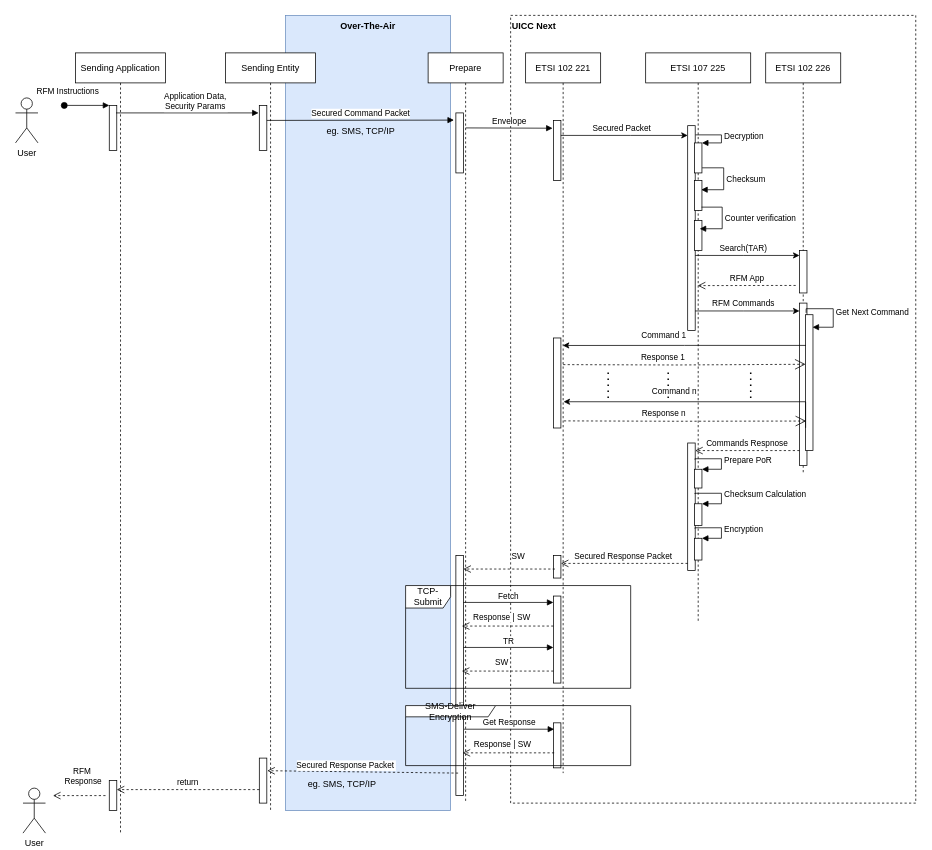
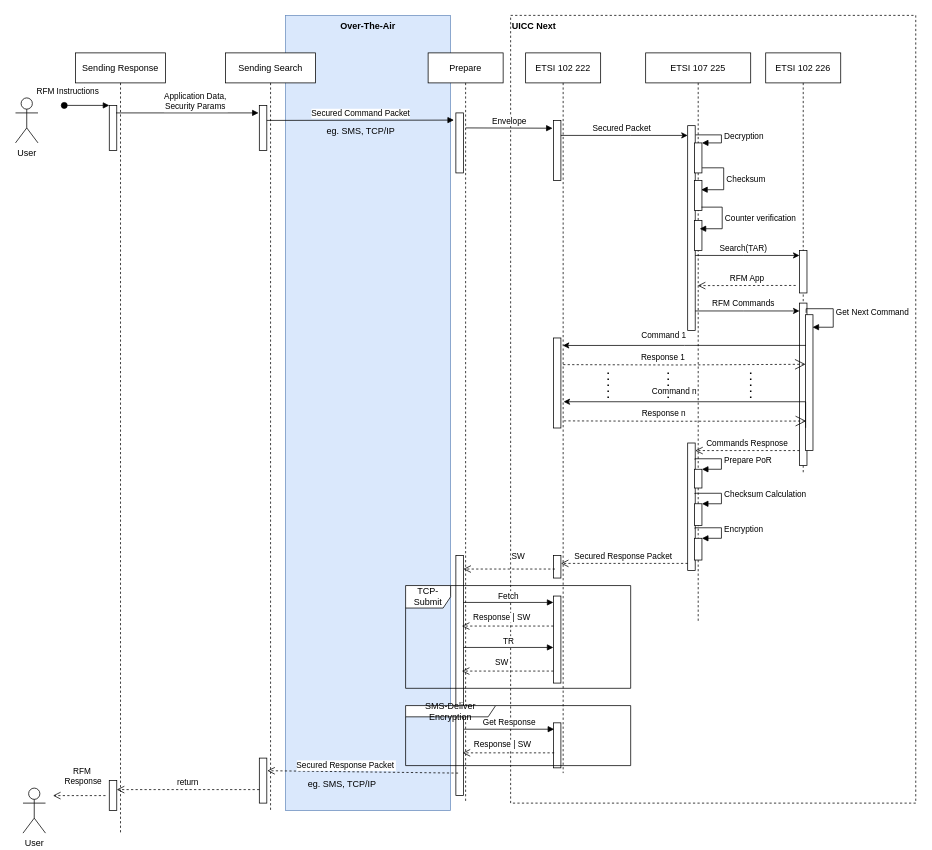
node "Sending Application": label "Sending Application" -> "Sending Response"
node "Sending Entity": label "Sending Entity" -> "Sending Search"
node "ETSI 102 221": label "ETSI 102 221" -> "ETSI 102 222"
